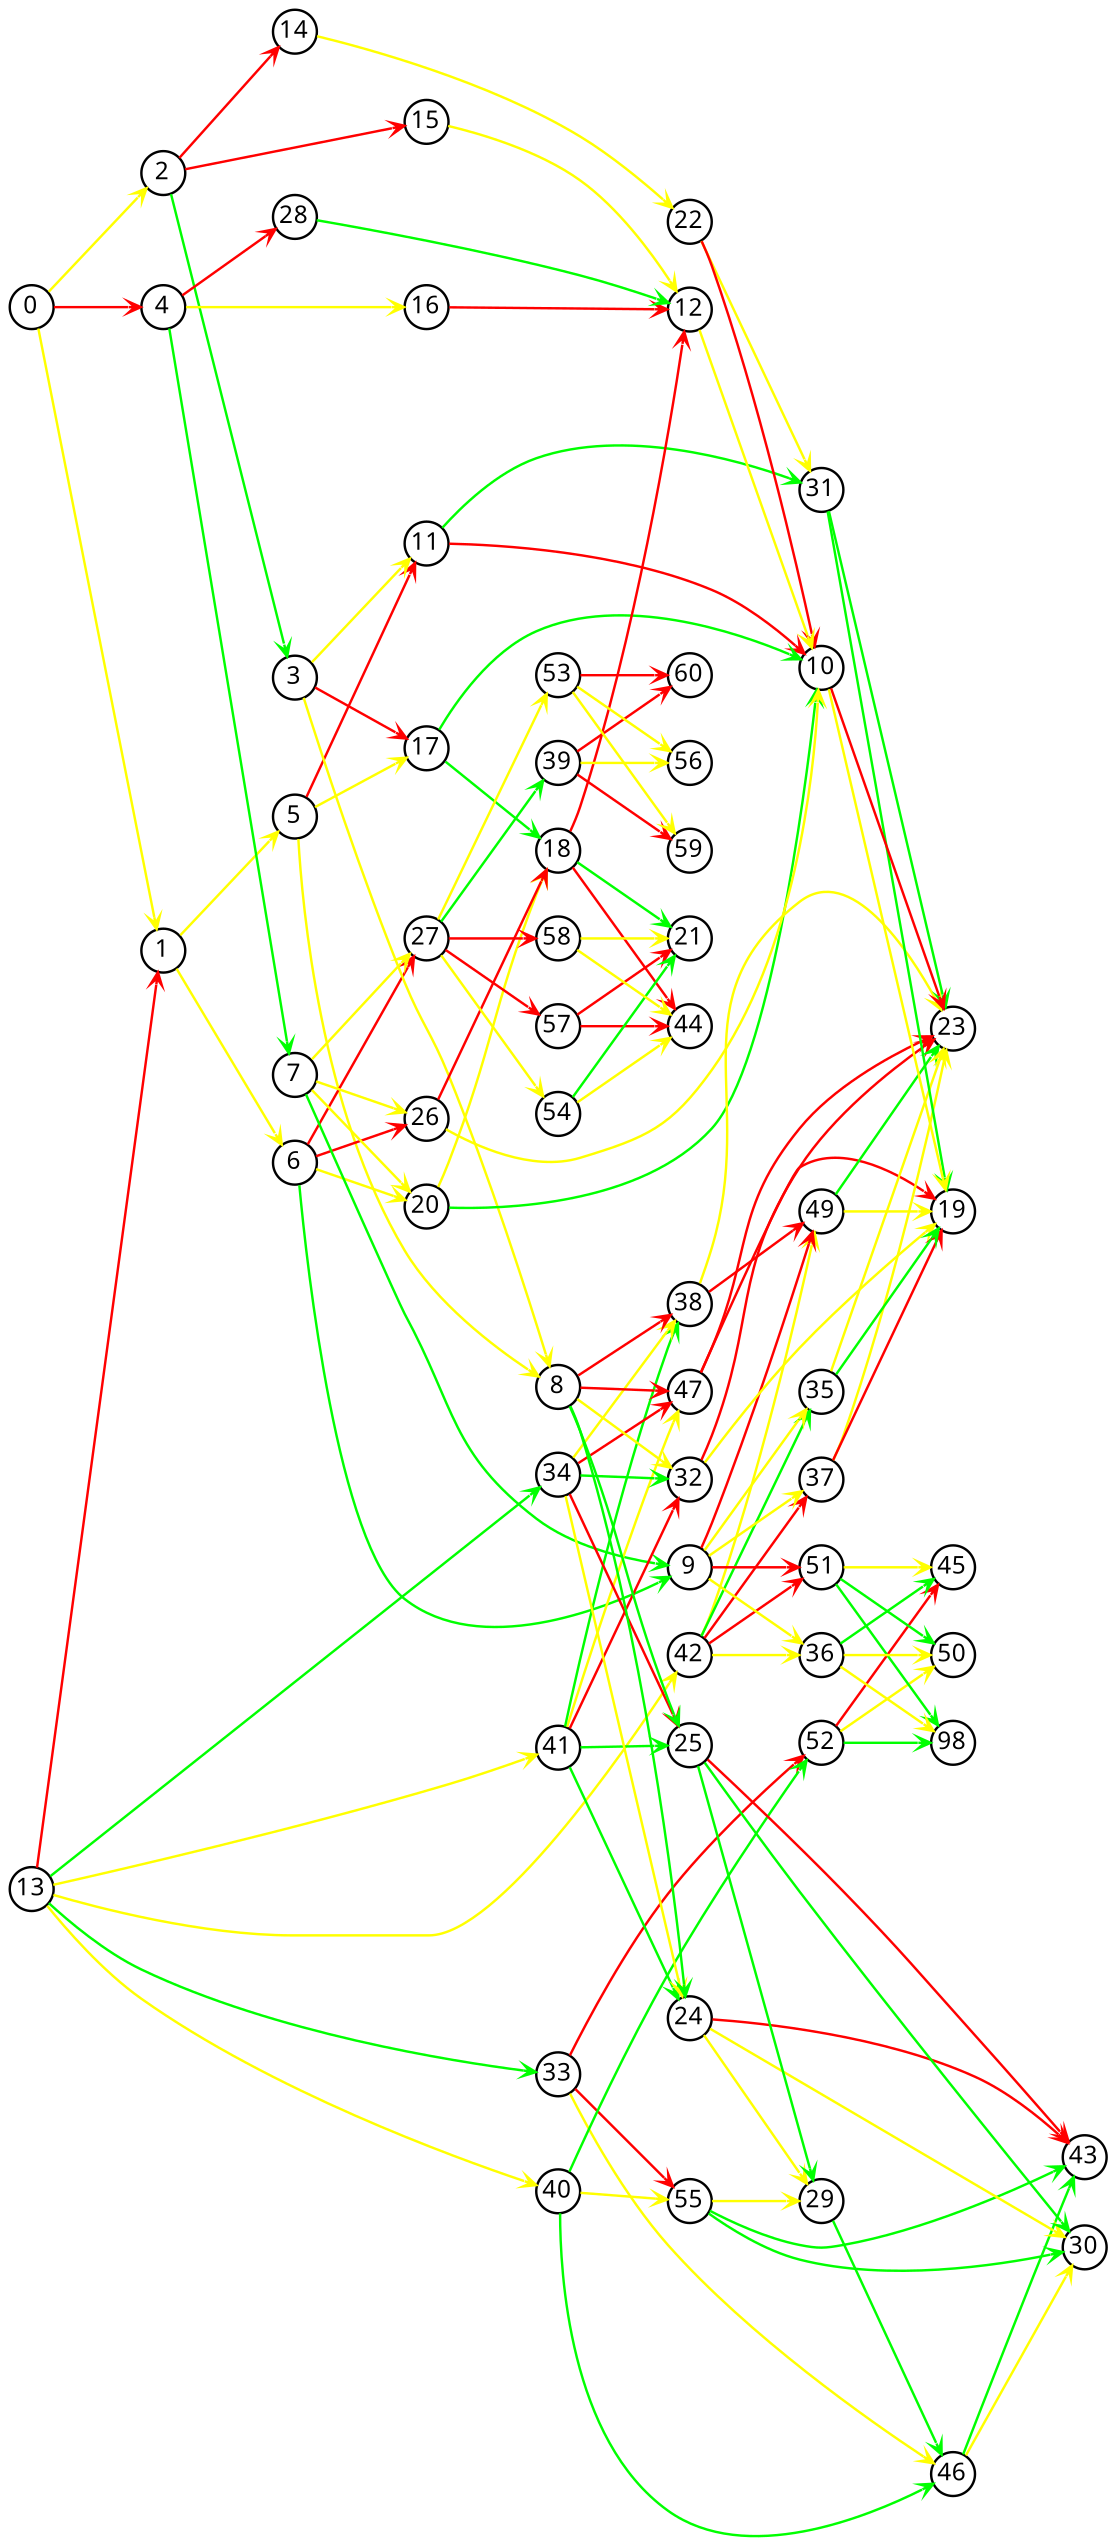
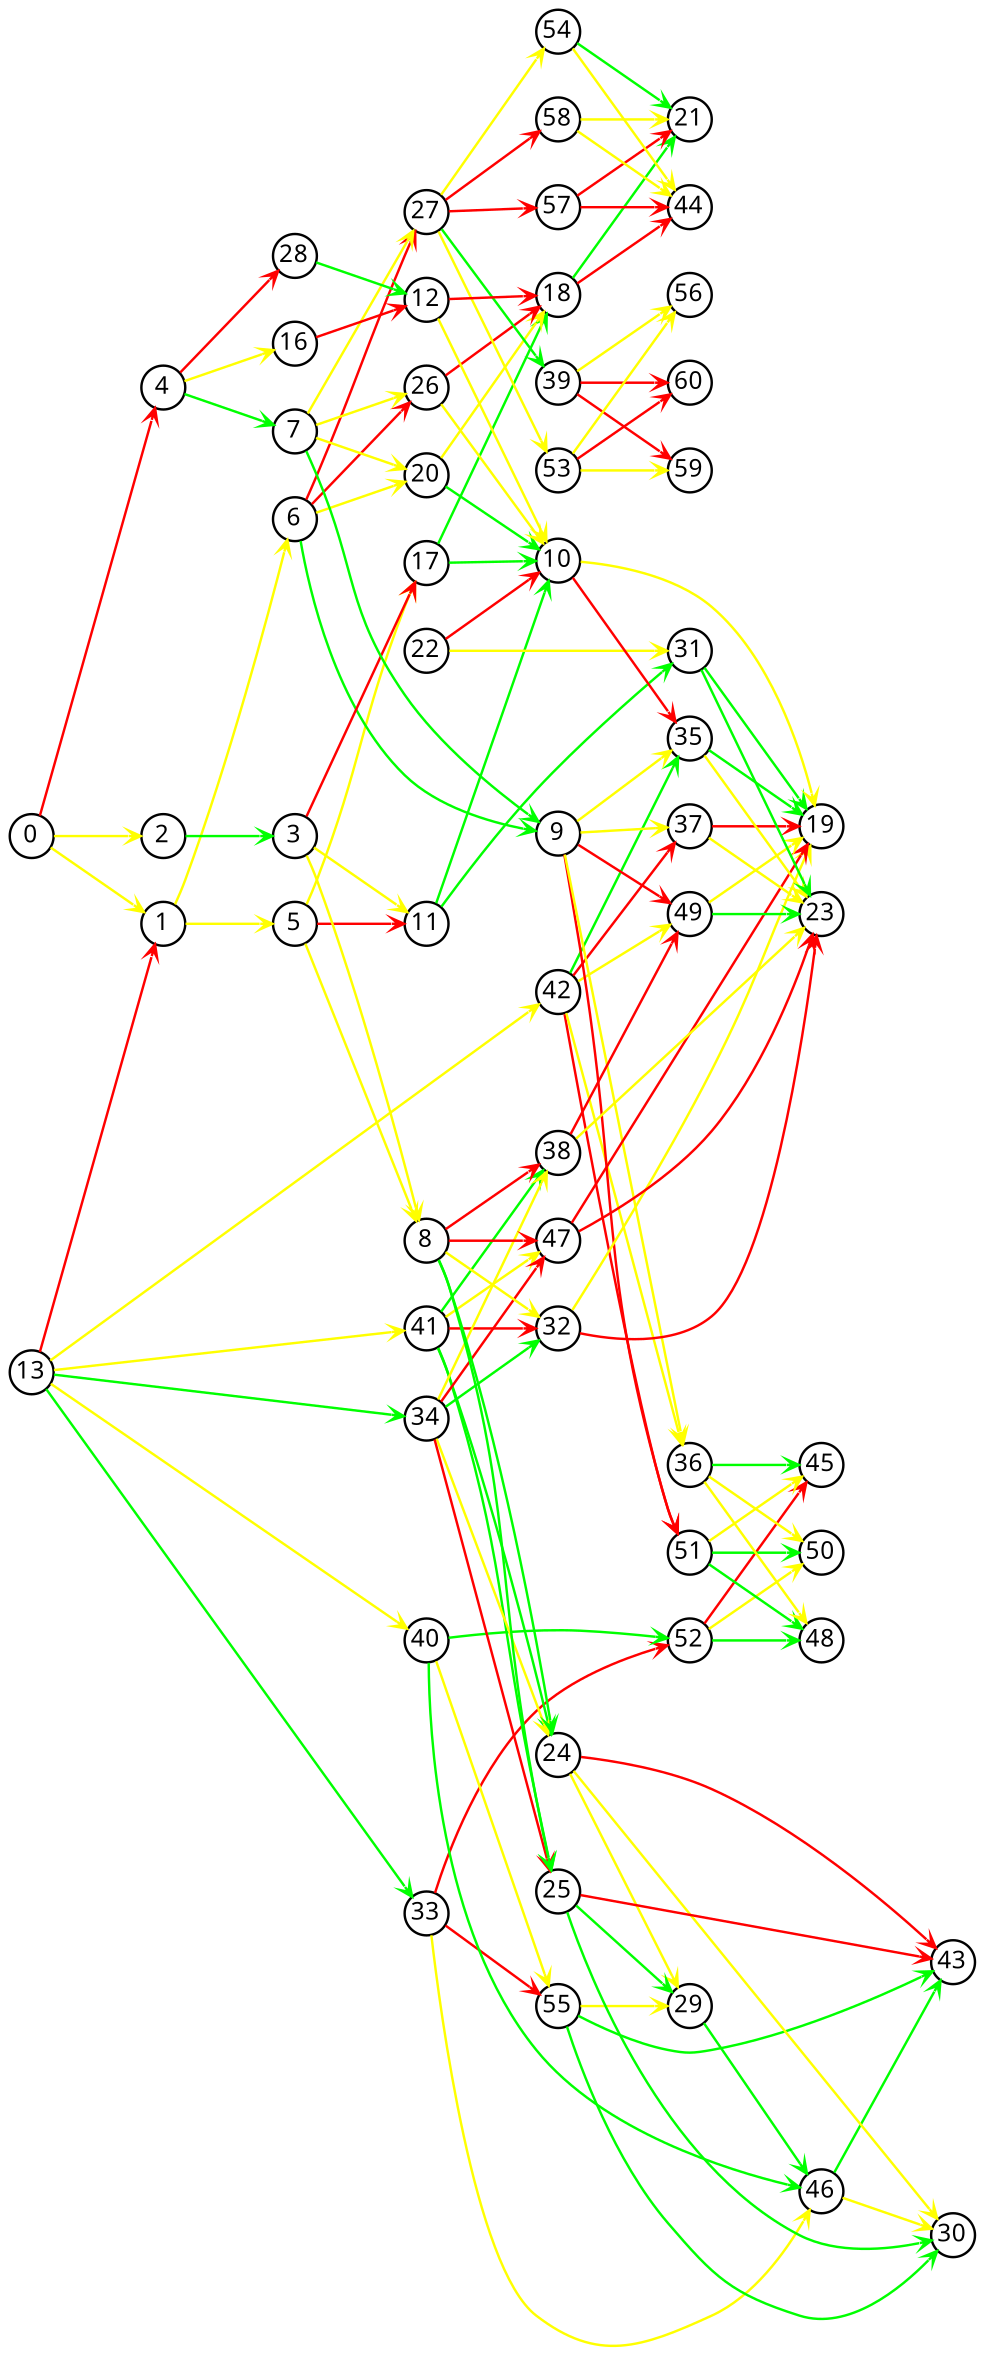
node "14": removed
node "15": removed
edge "11" -> "10": color red -> green
edge "18" -> "12": reversed
edge "10" -> "23": now "10" -> "35"
node "98": label "98" -> "48"
